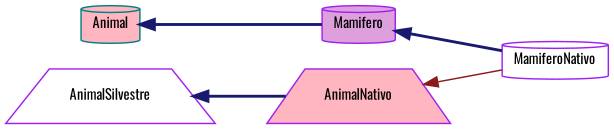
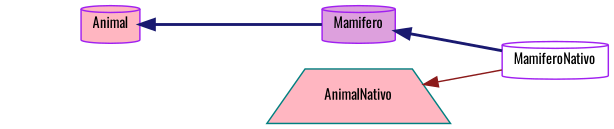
node "Animal": color teal -> purple
node "AnimalSilvestre": removed
node "AnimalNativo": color purple -> teal
